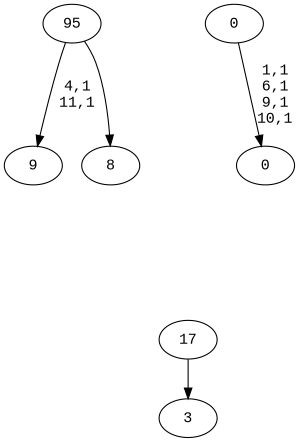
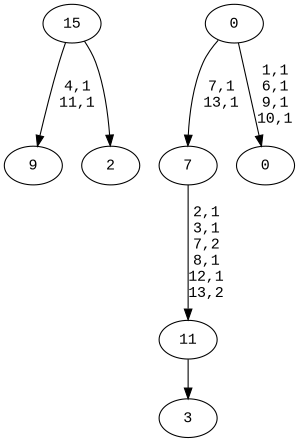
node "95": label "95" -> "15"
node "8": label "8" -> "2"
node "7": added
node "17": label "17" -> "11"
